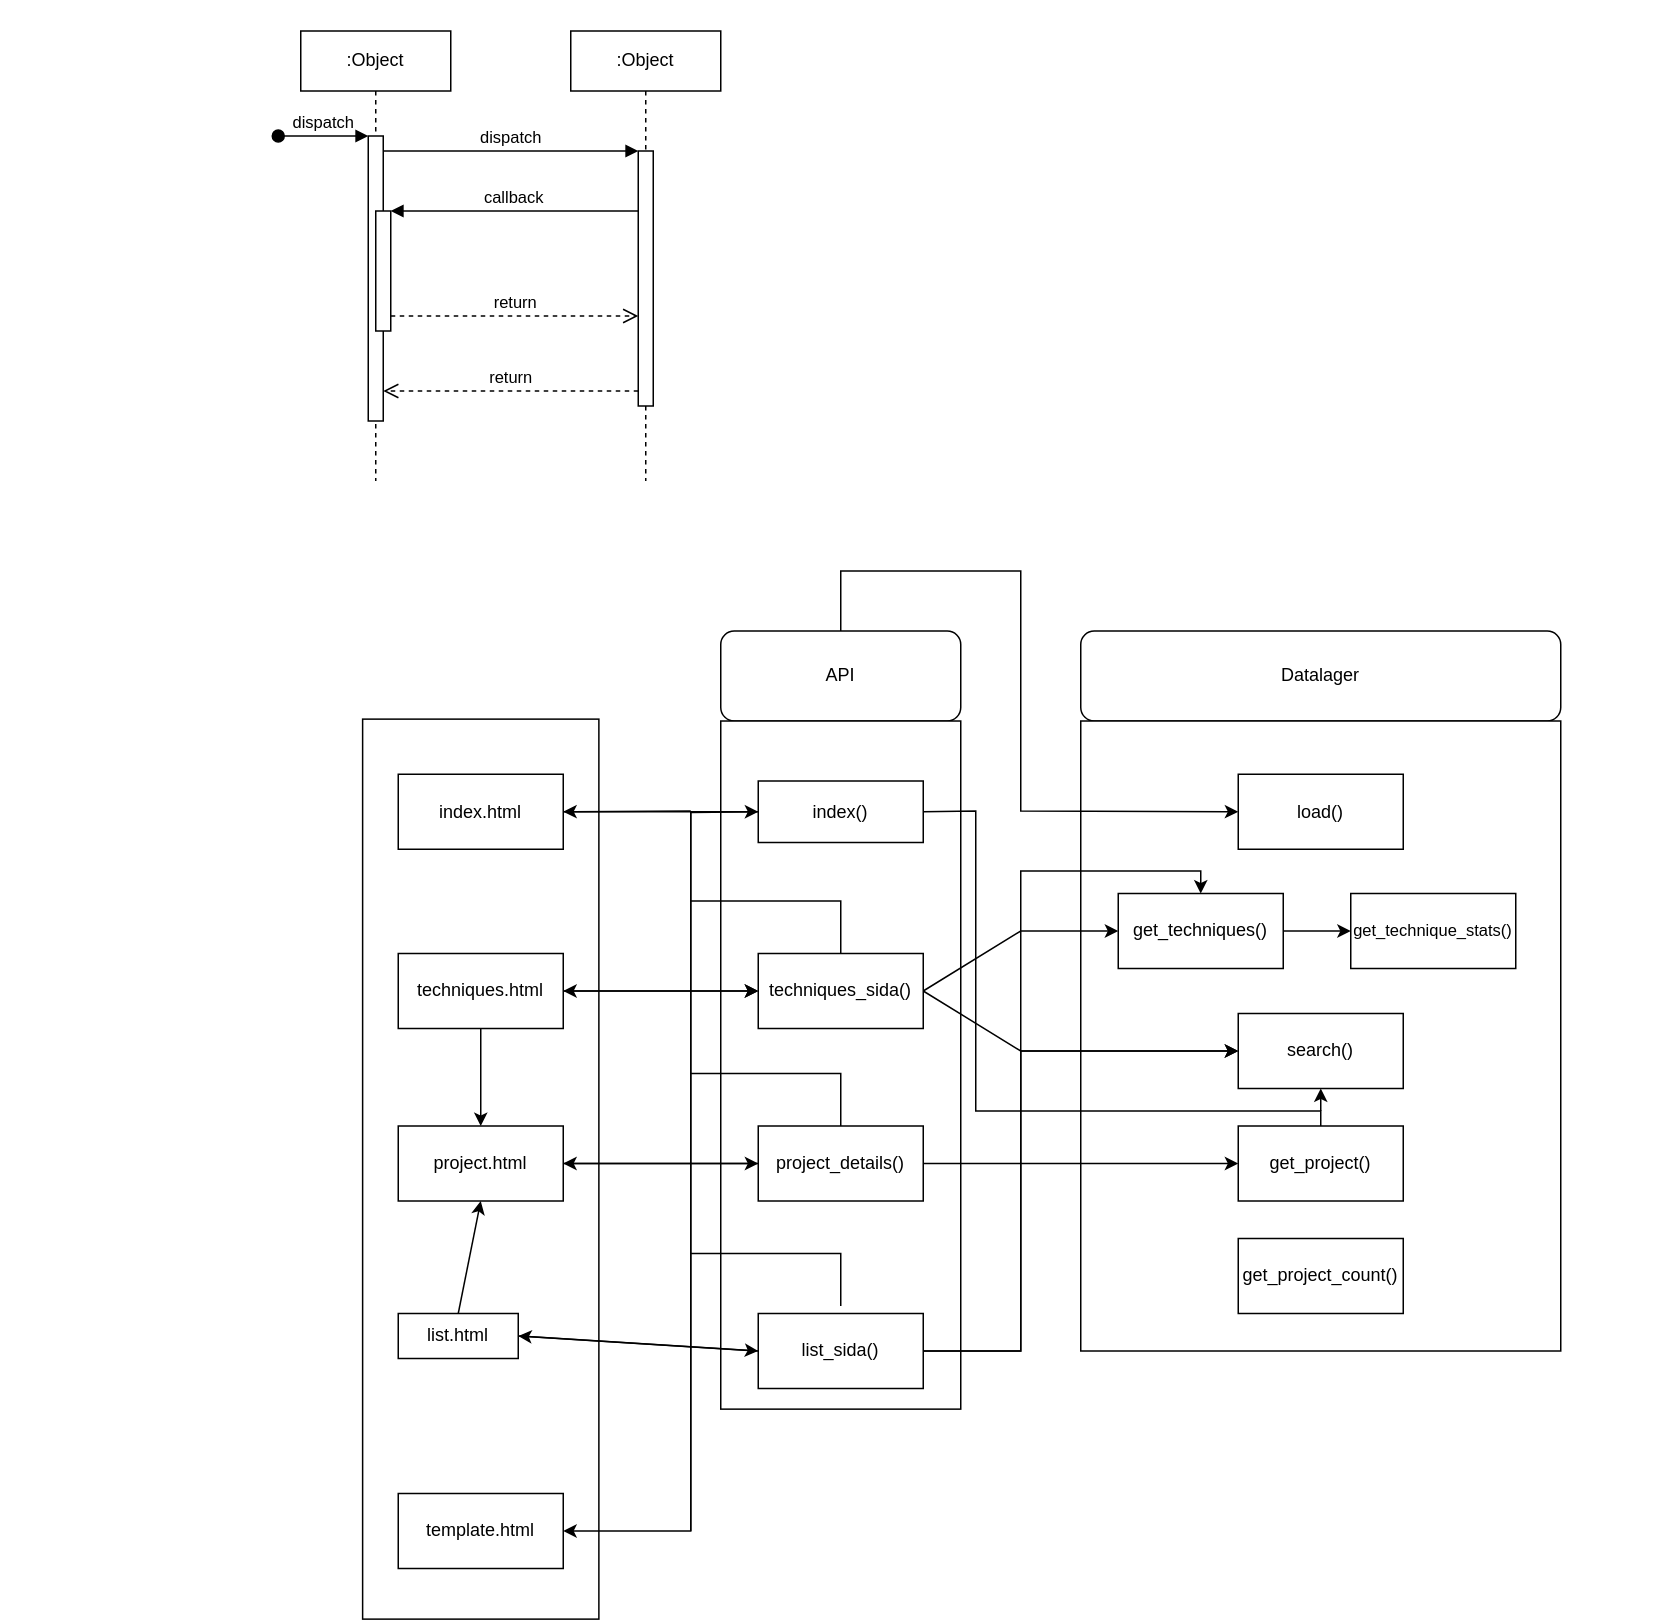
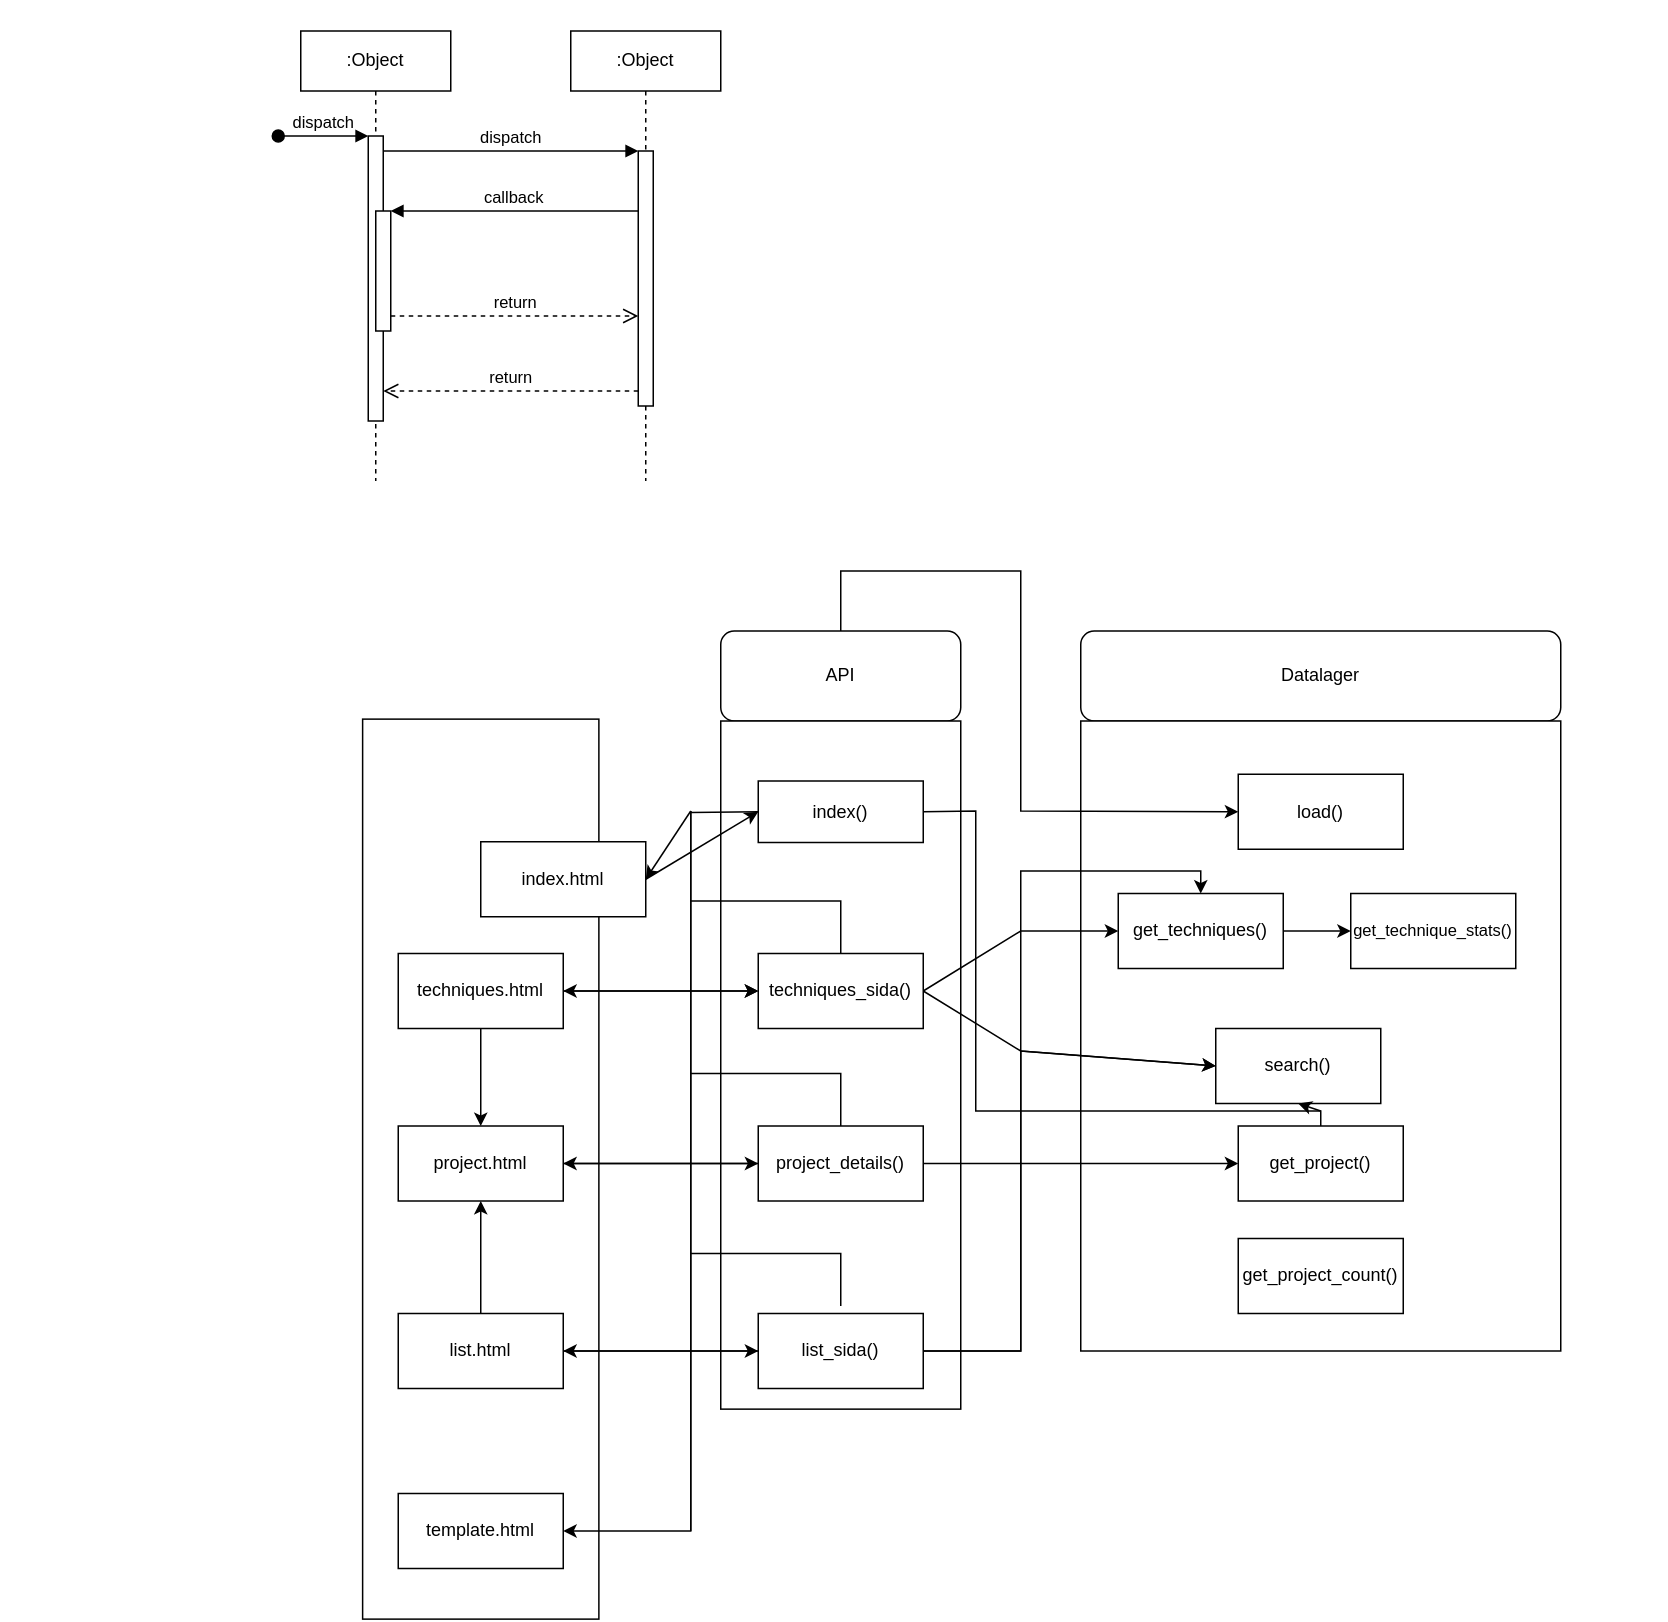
node "index.html": moved (481, 812) -> (563, 879)
node "search()": moved (1321, 1051) -> (1298, 1066)
node "list.html": size 120x45 -> 165x75
